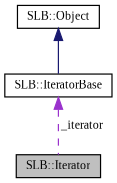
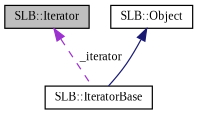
edge "SLB::Iterator" -> "SLB::IteratorBase": reversed
